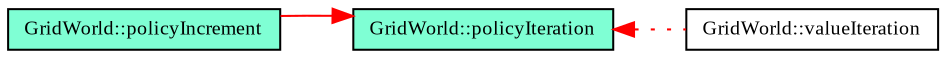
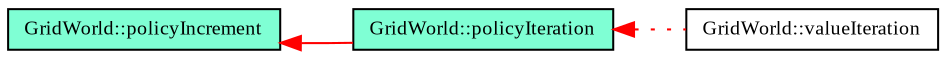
edge "GridWorld::policyIncrement" -> "GridWorld::policyIteration": reversed
